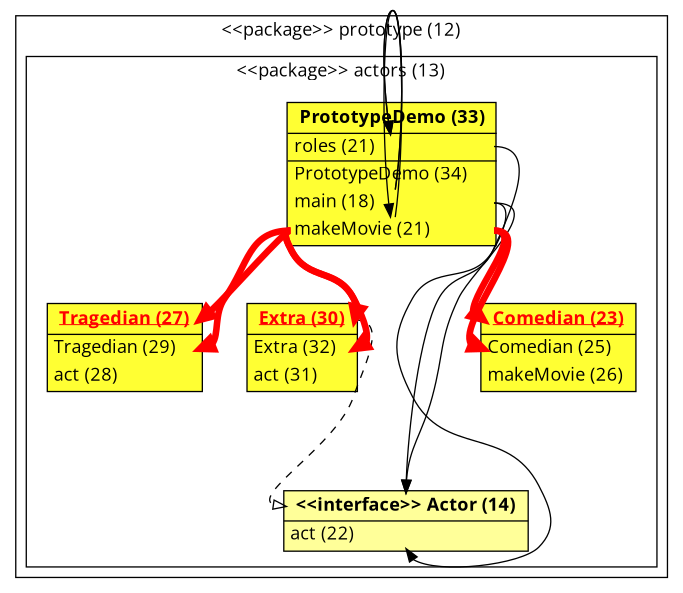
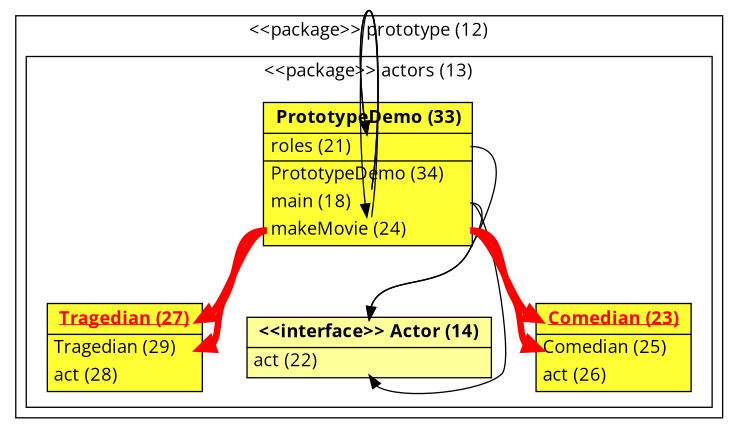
node "PrototypeDemo (33)": text "makeMovie (21)" -> "makeMovie (24)"
node "Extra (30)": removed
node "Comedian (23)": text "makeMovie (26)" -> "act (26)"
